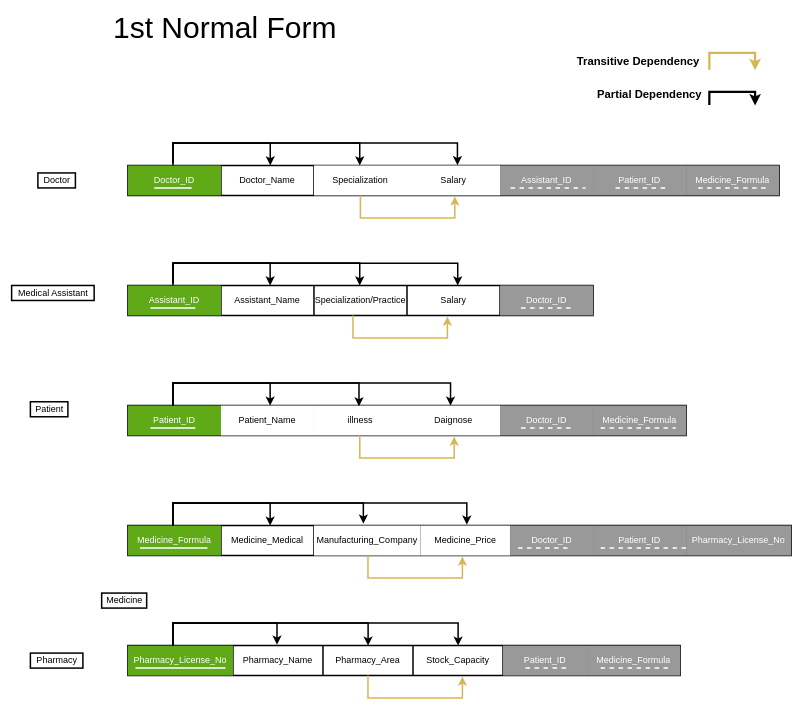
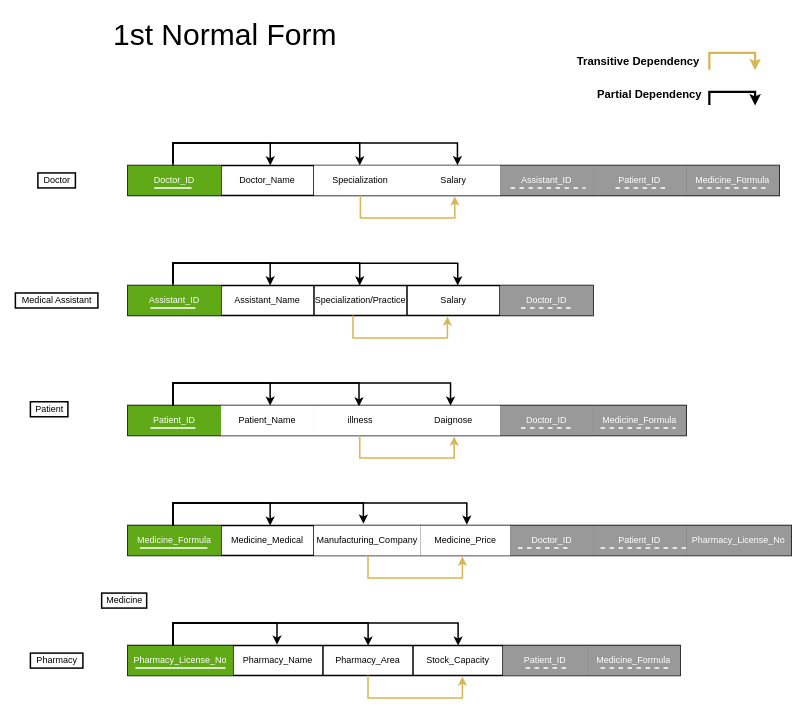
node "1st Normal Form": moved (225, 27) -> (225, 34)
node "Medical Assistant": moved (53, 293) -> (57, 300)
